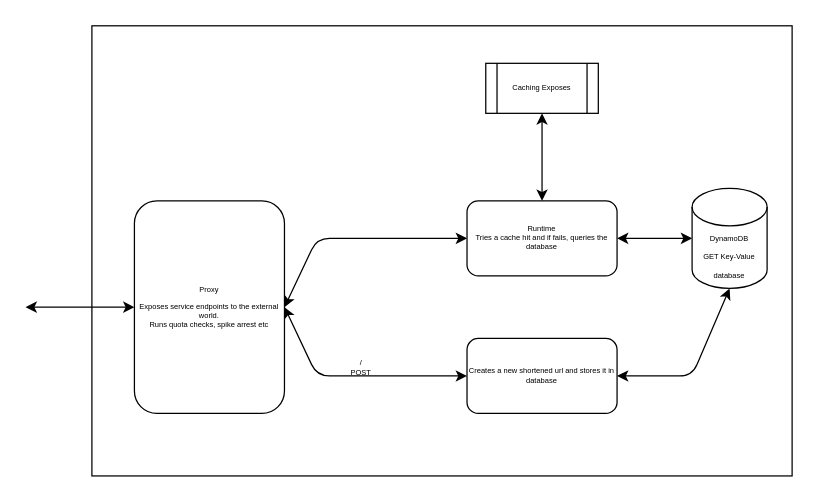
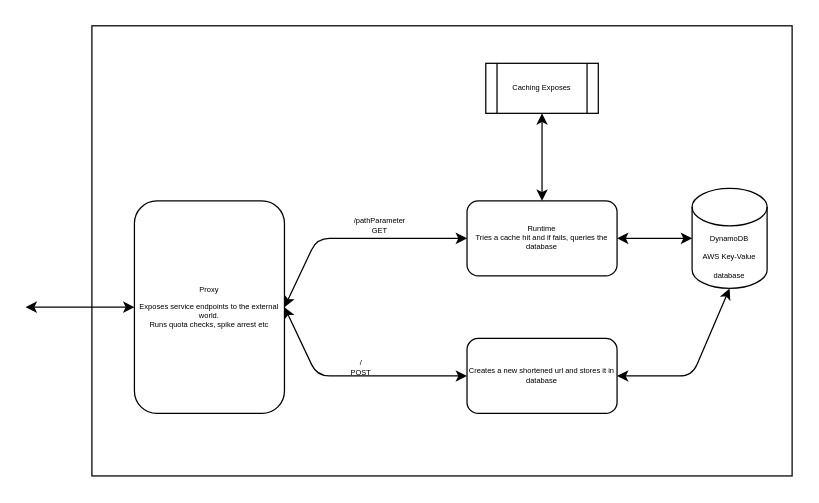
node "/pathParameter GET": added
node "DynamoDB GET Key-Value database": label "DynamoDB GET Key-Value database" -> "DynamoDB AWS Key-Value database"
